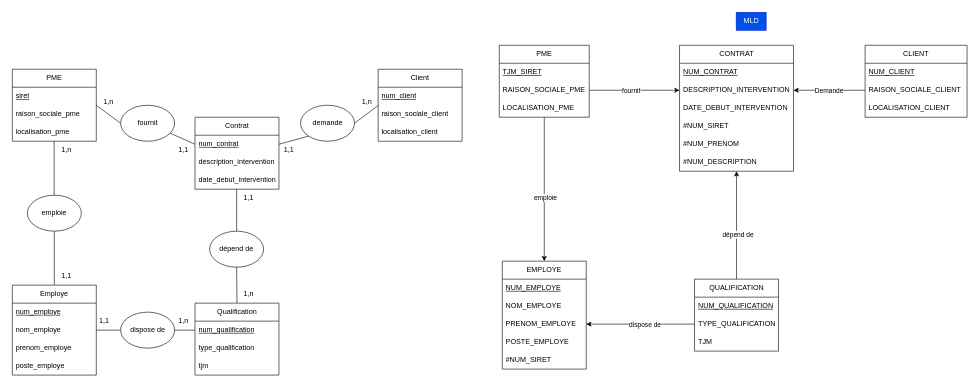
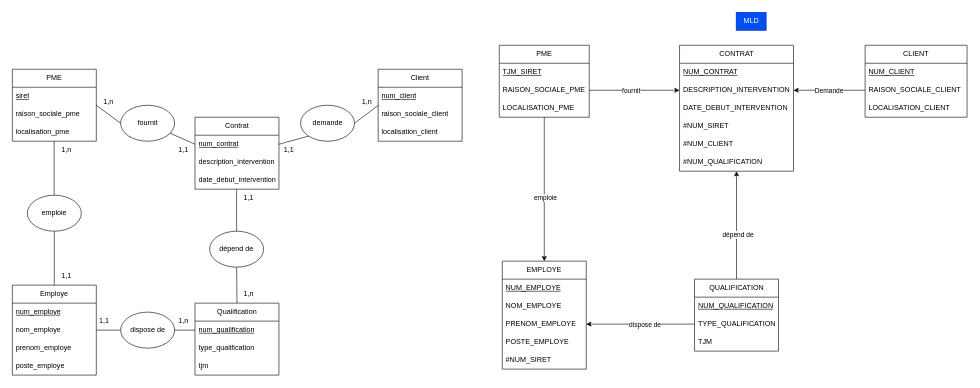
node "#NUM_PRENOM": label "#NUM_PRENOM" -> "#NUM_CLIENT"
node "#NUM_DESCRIPTION": label "#NUM_DESCRIPTION" -> "#NUM_QUALIFICATION"
